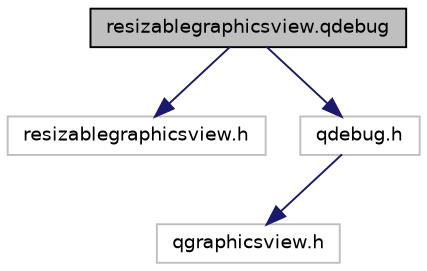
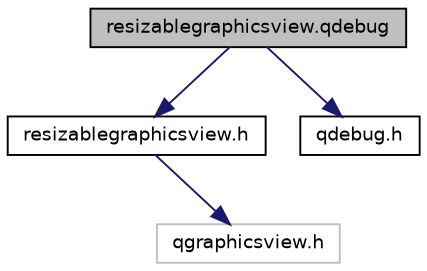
node "resizablegraphicsview.h": color grey75 -> black
node "qdebug.h": color grey75 -> black
edge "qdebug.h" -> "qgraphicsview.h": now "resizablegraphicsview.h" -> "qgraphicsview.h"
